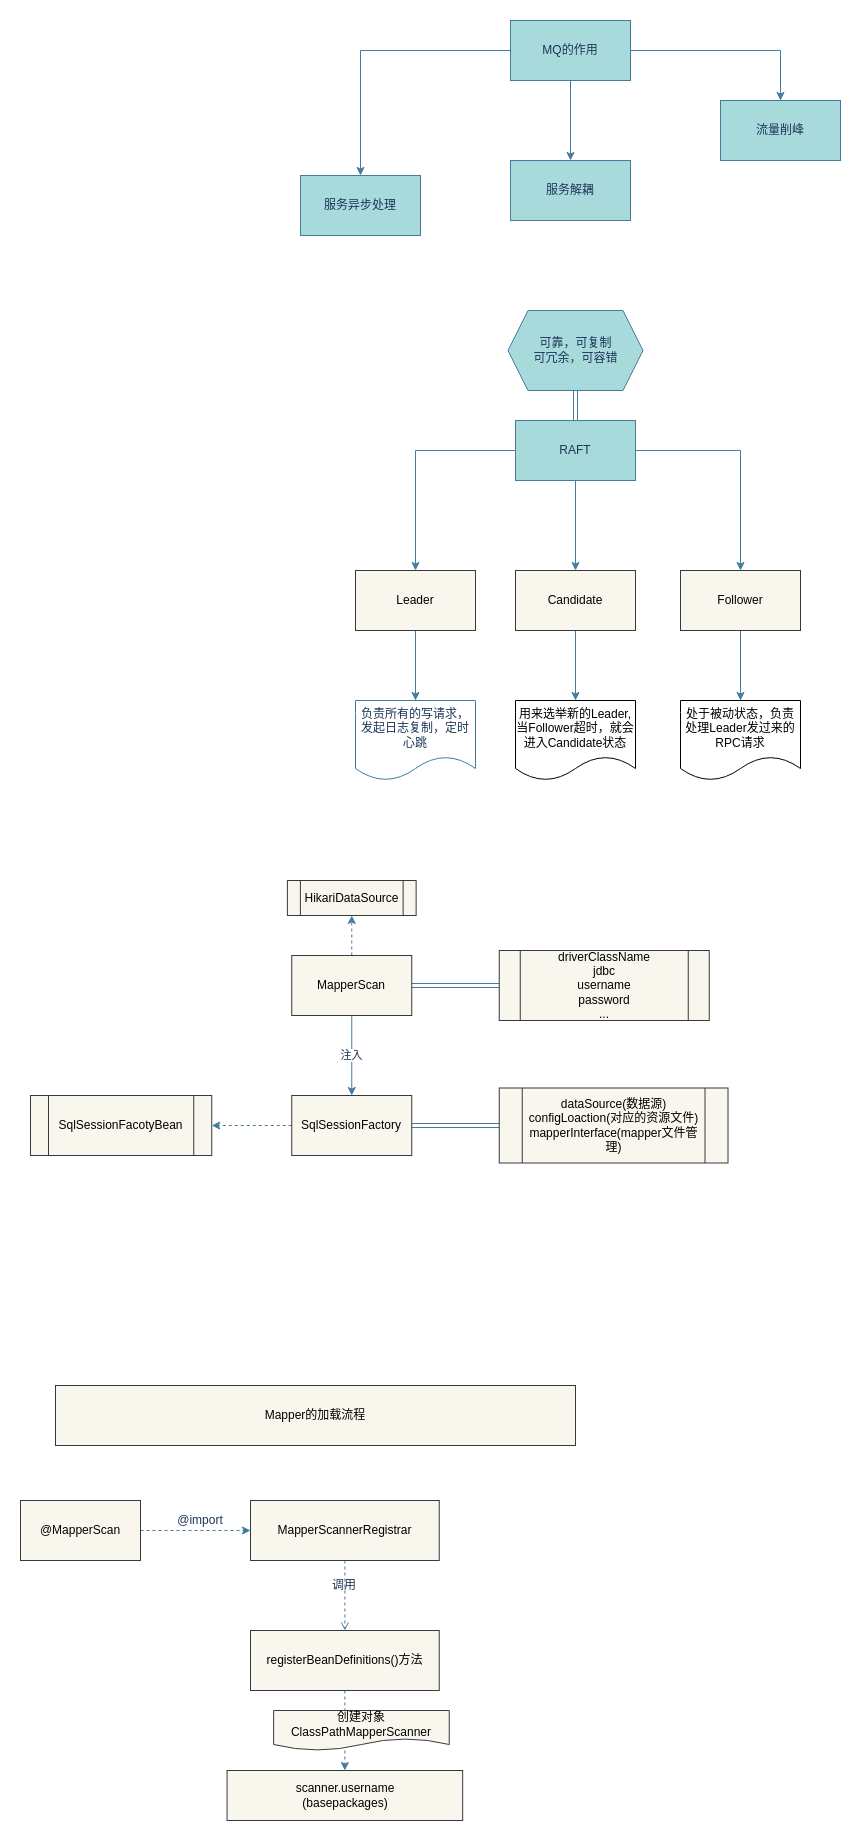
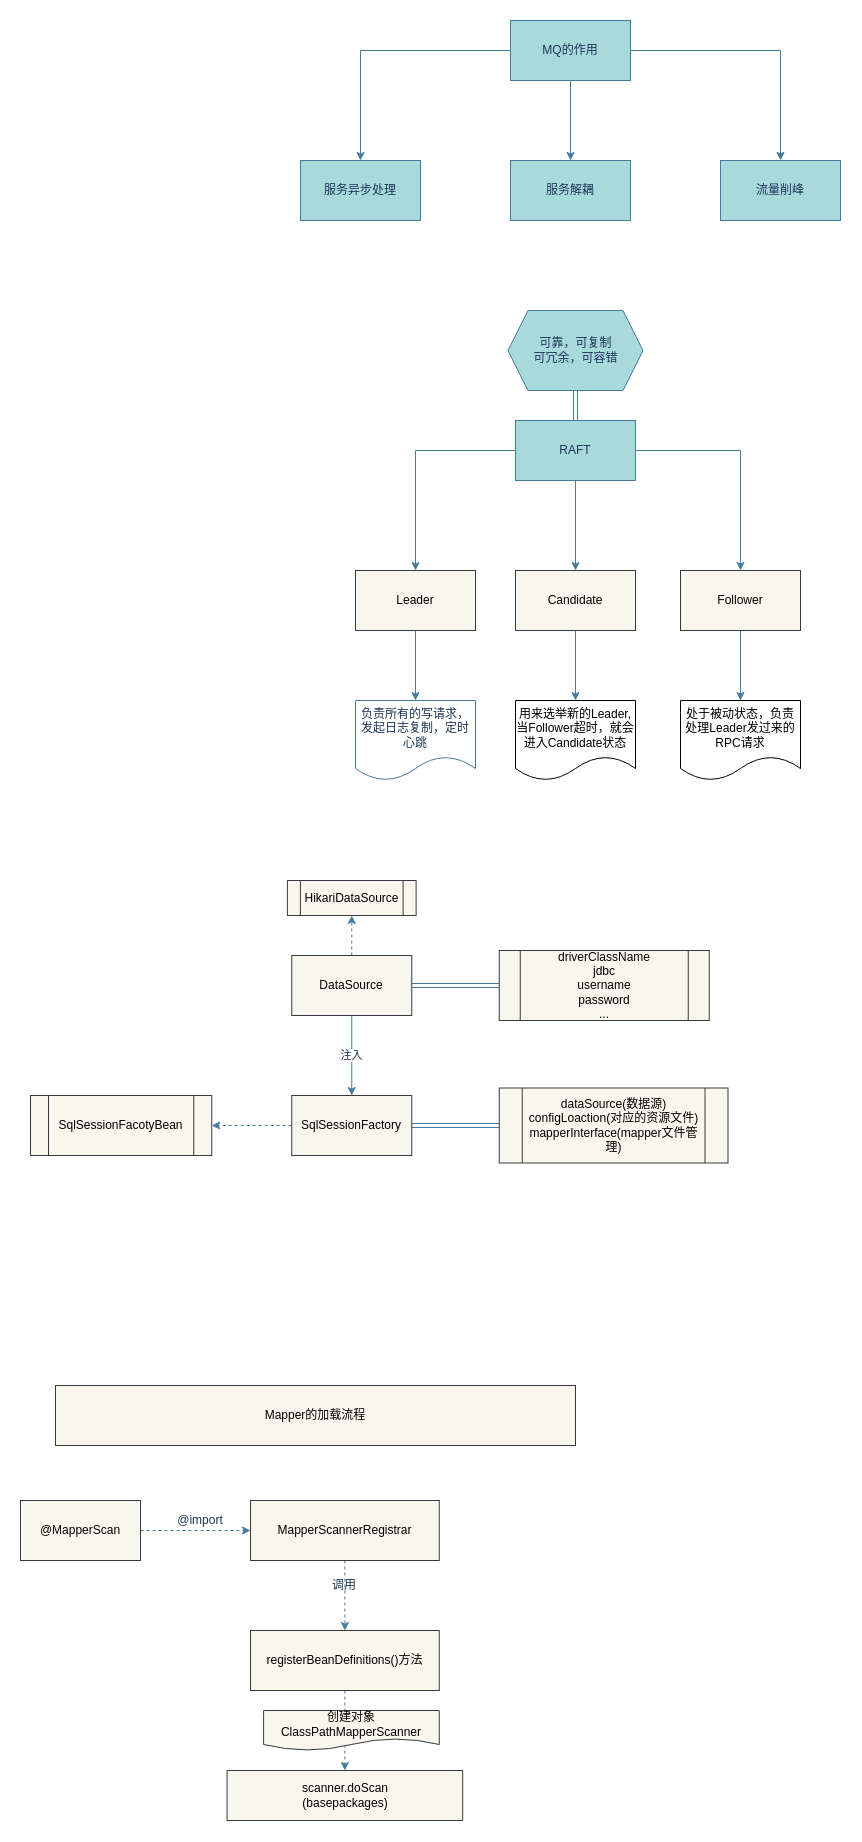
node "流量削峰": moved (781, 131) -> (781, 191)
node "服务异步处理": moved (361, 206) -> (361, 191)
node "MapperScan": label "MapperScan" -> "DataSource"
edge "MapperScannerRegistrar" -> "registerBeanDefinitions()方法": arrowhead open -> classic
node "创建对象ClassPathMapperScanner": moved (361, 1731) -> (351, 1731)
node "scanner.username (basepackages)": label "scanner.username (basepackages)" -> "scanner.doScan (basepackages)"
